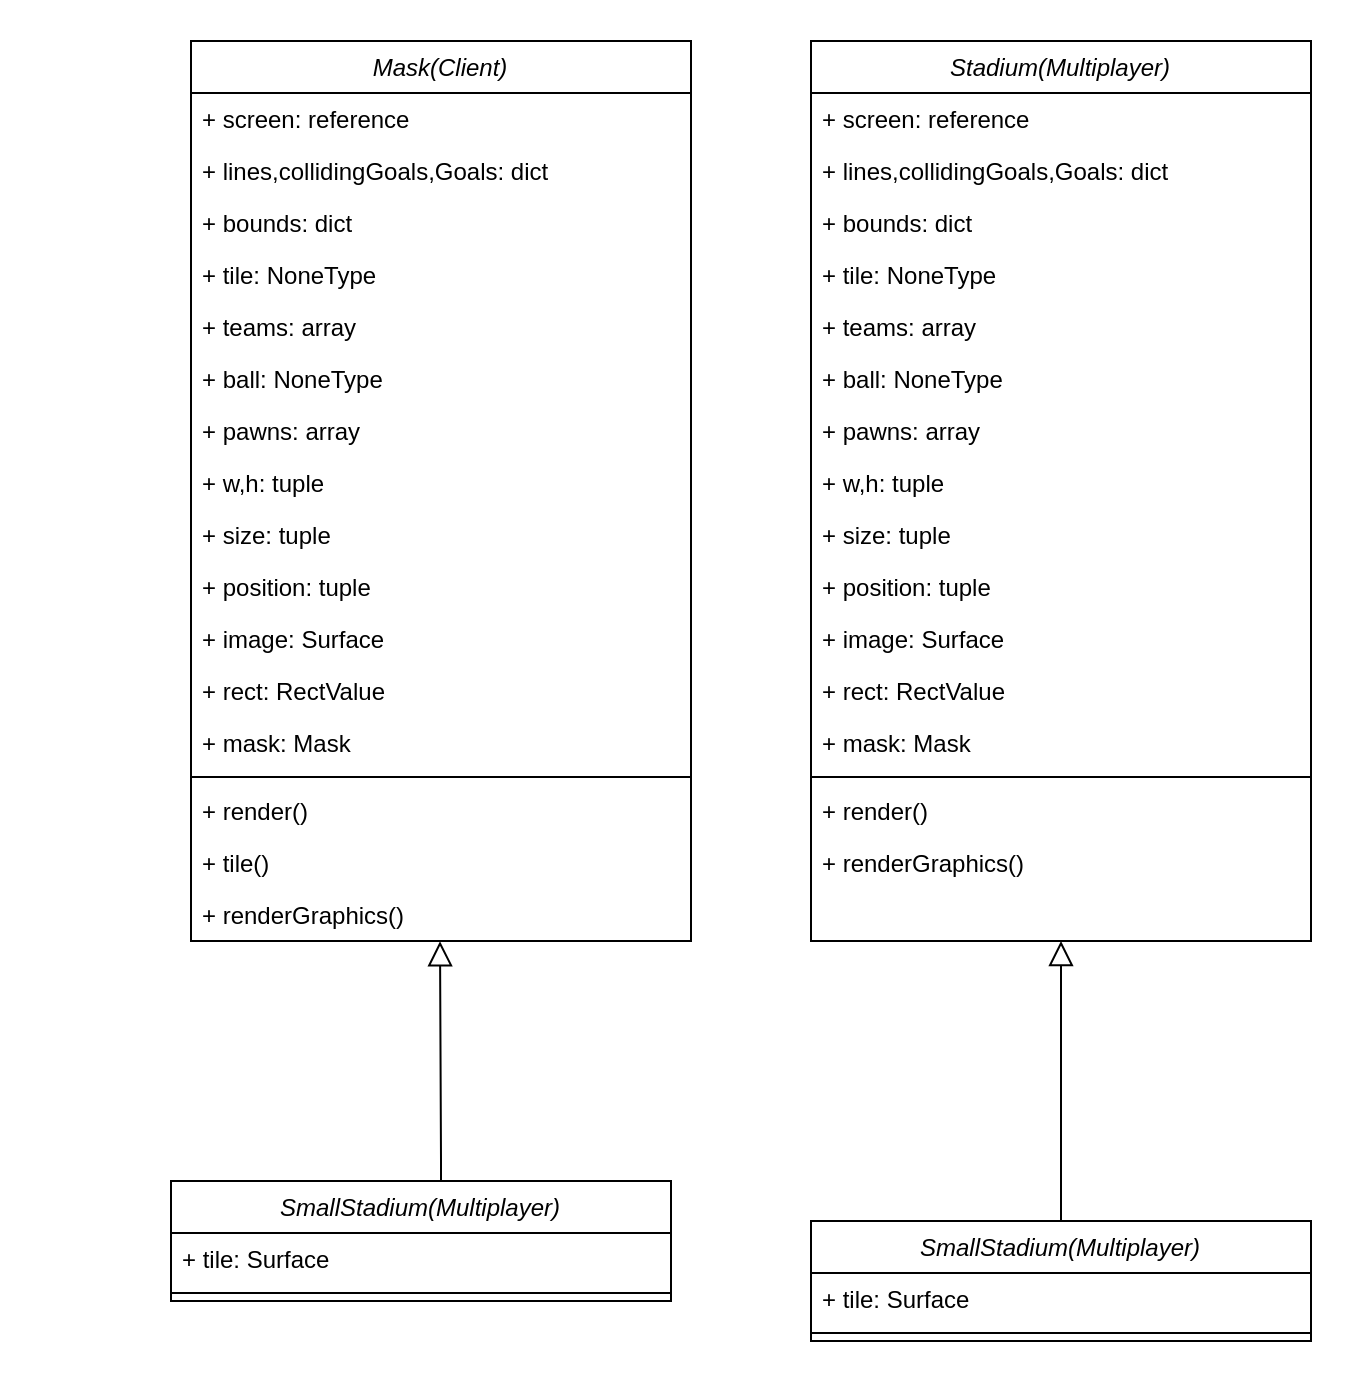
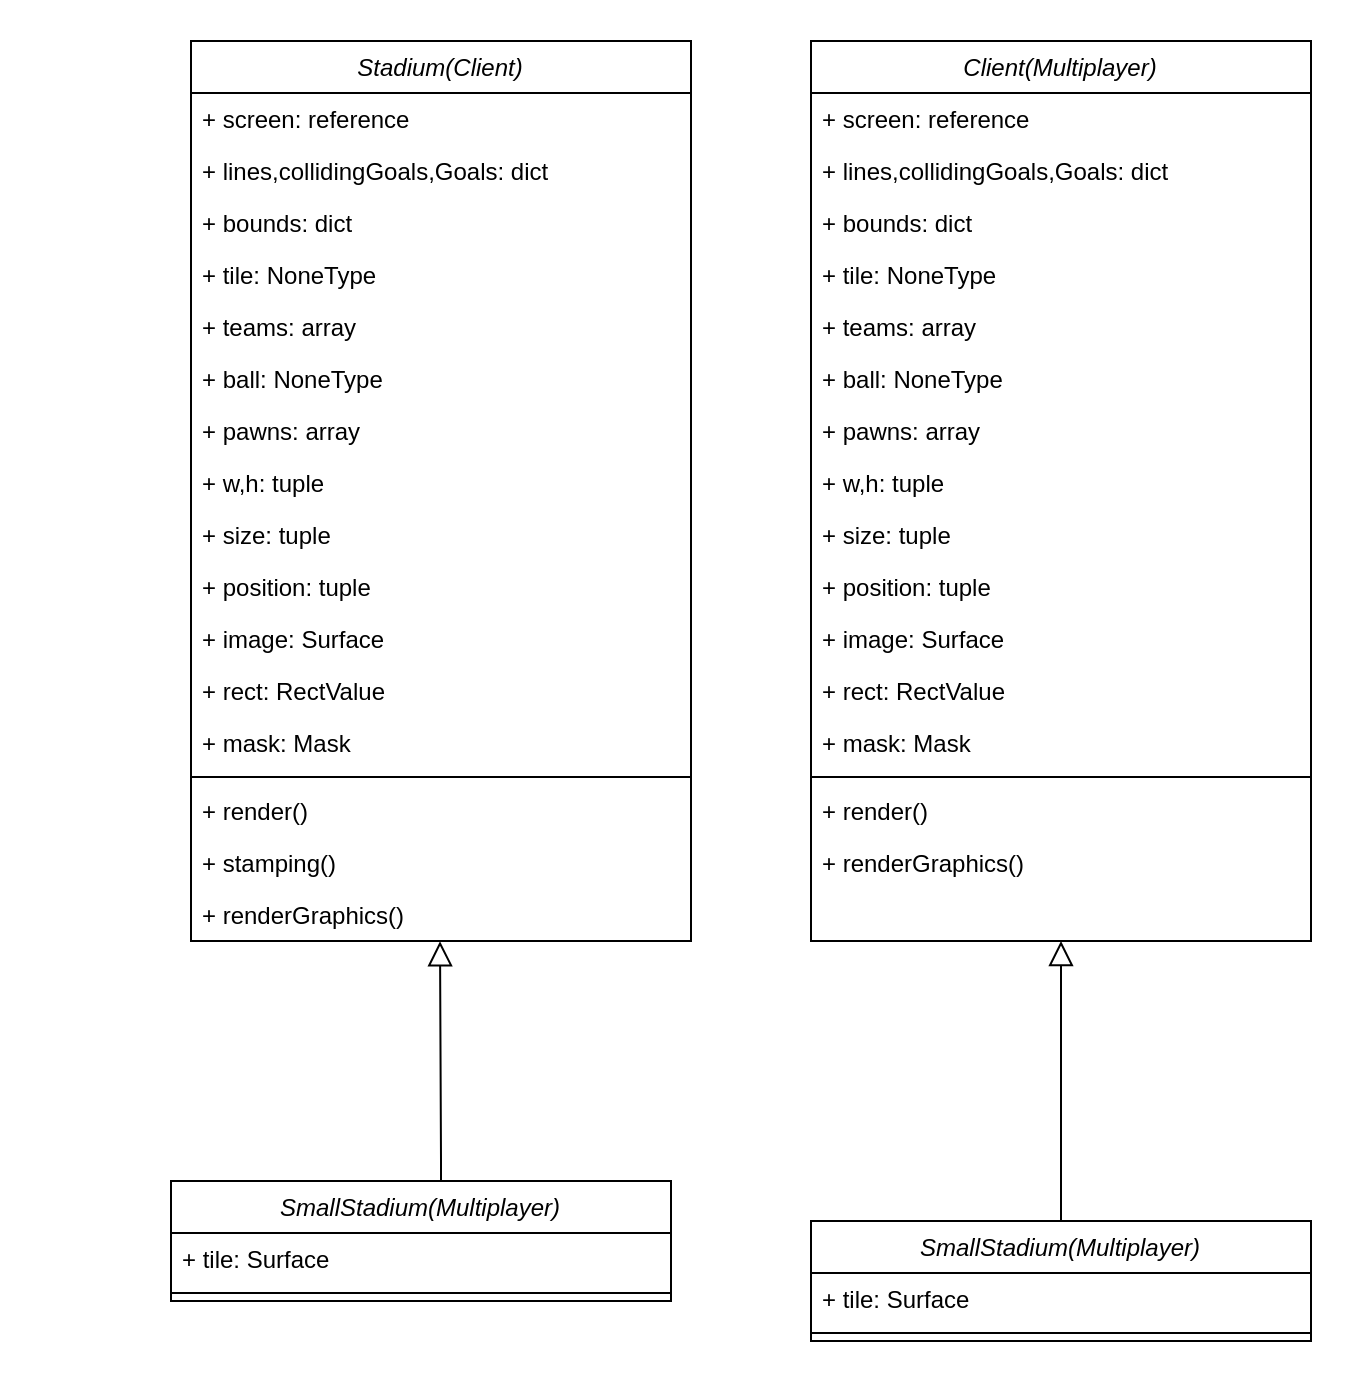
node "Mask(Client)": label "Mask(Client)" -> "Stadium(Client)"
node "Stadium(Multiplayer)": label "Stadium(Multiplayer)" -> "Client(Multiplayer)"
node "+ tile()": label "+ tile()" -> "+ stamping()"
